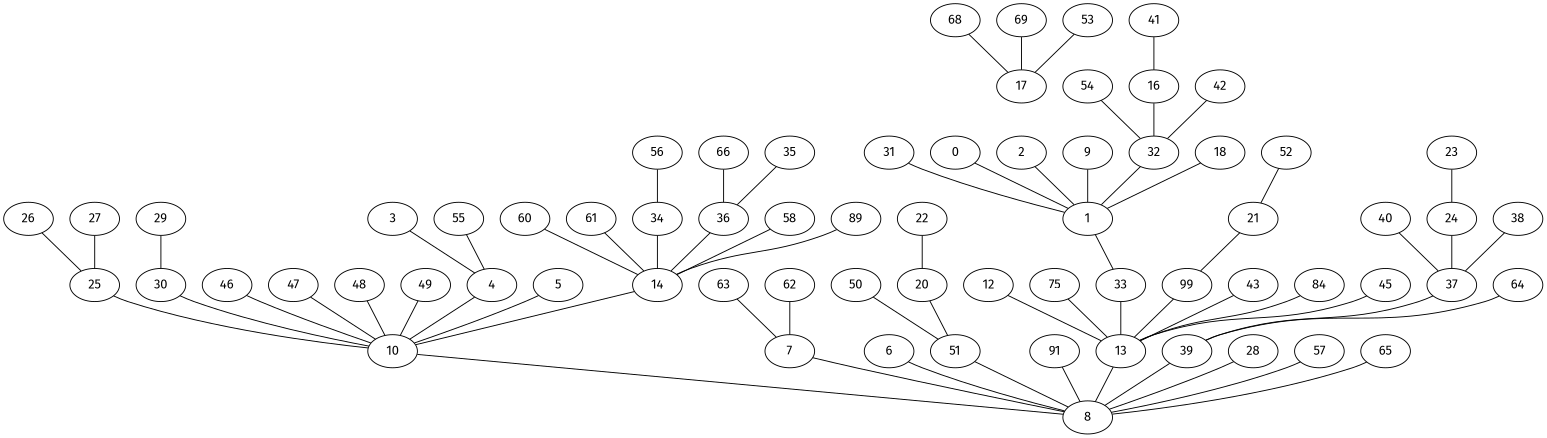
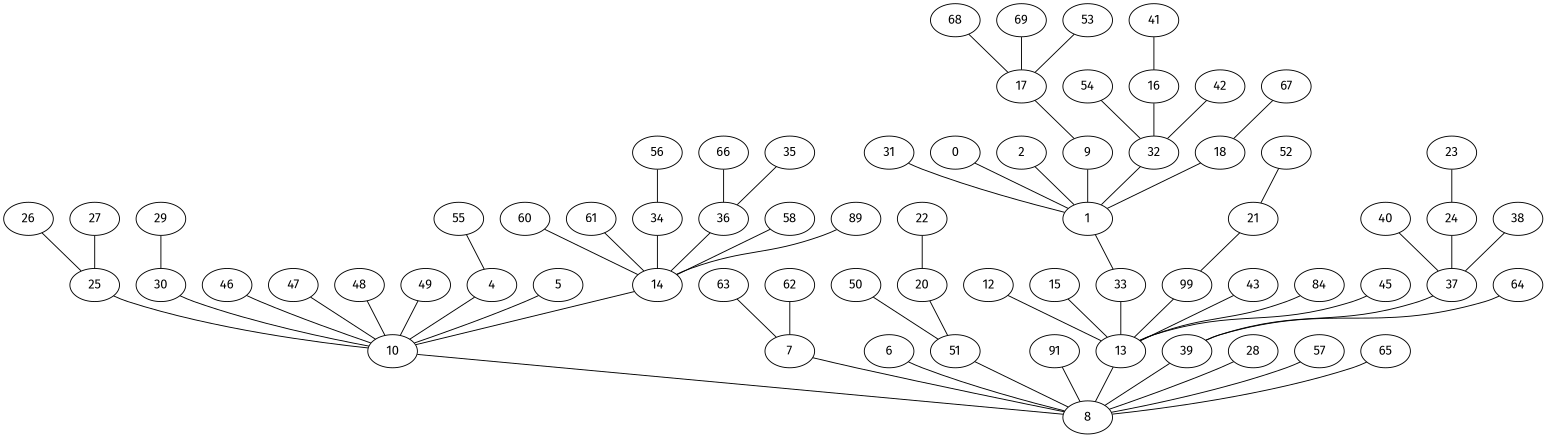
node "67": added
edge "17" -- "9": added
node "3": removed
node "75": label "75" -> "15"
